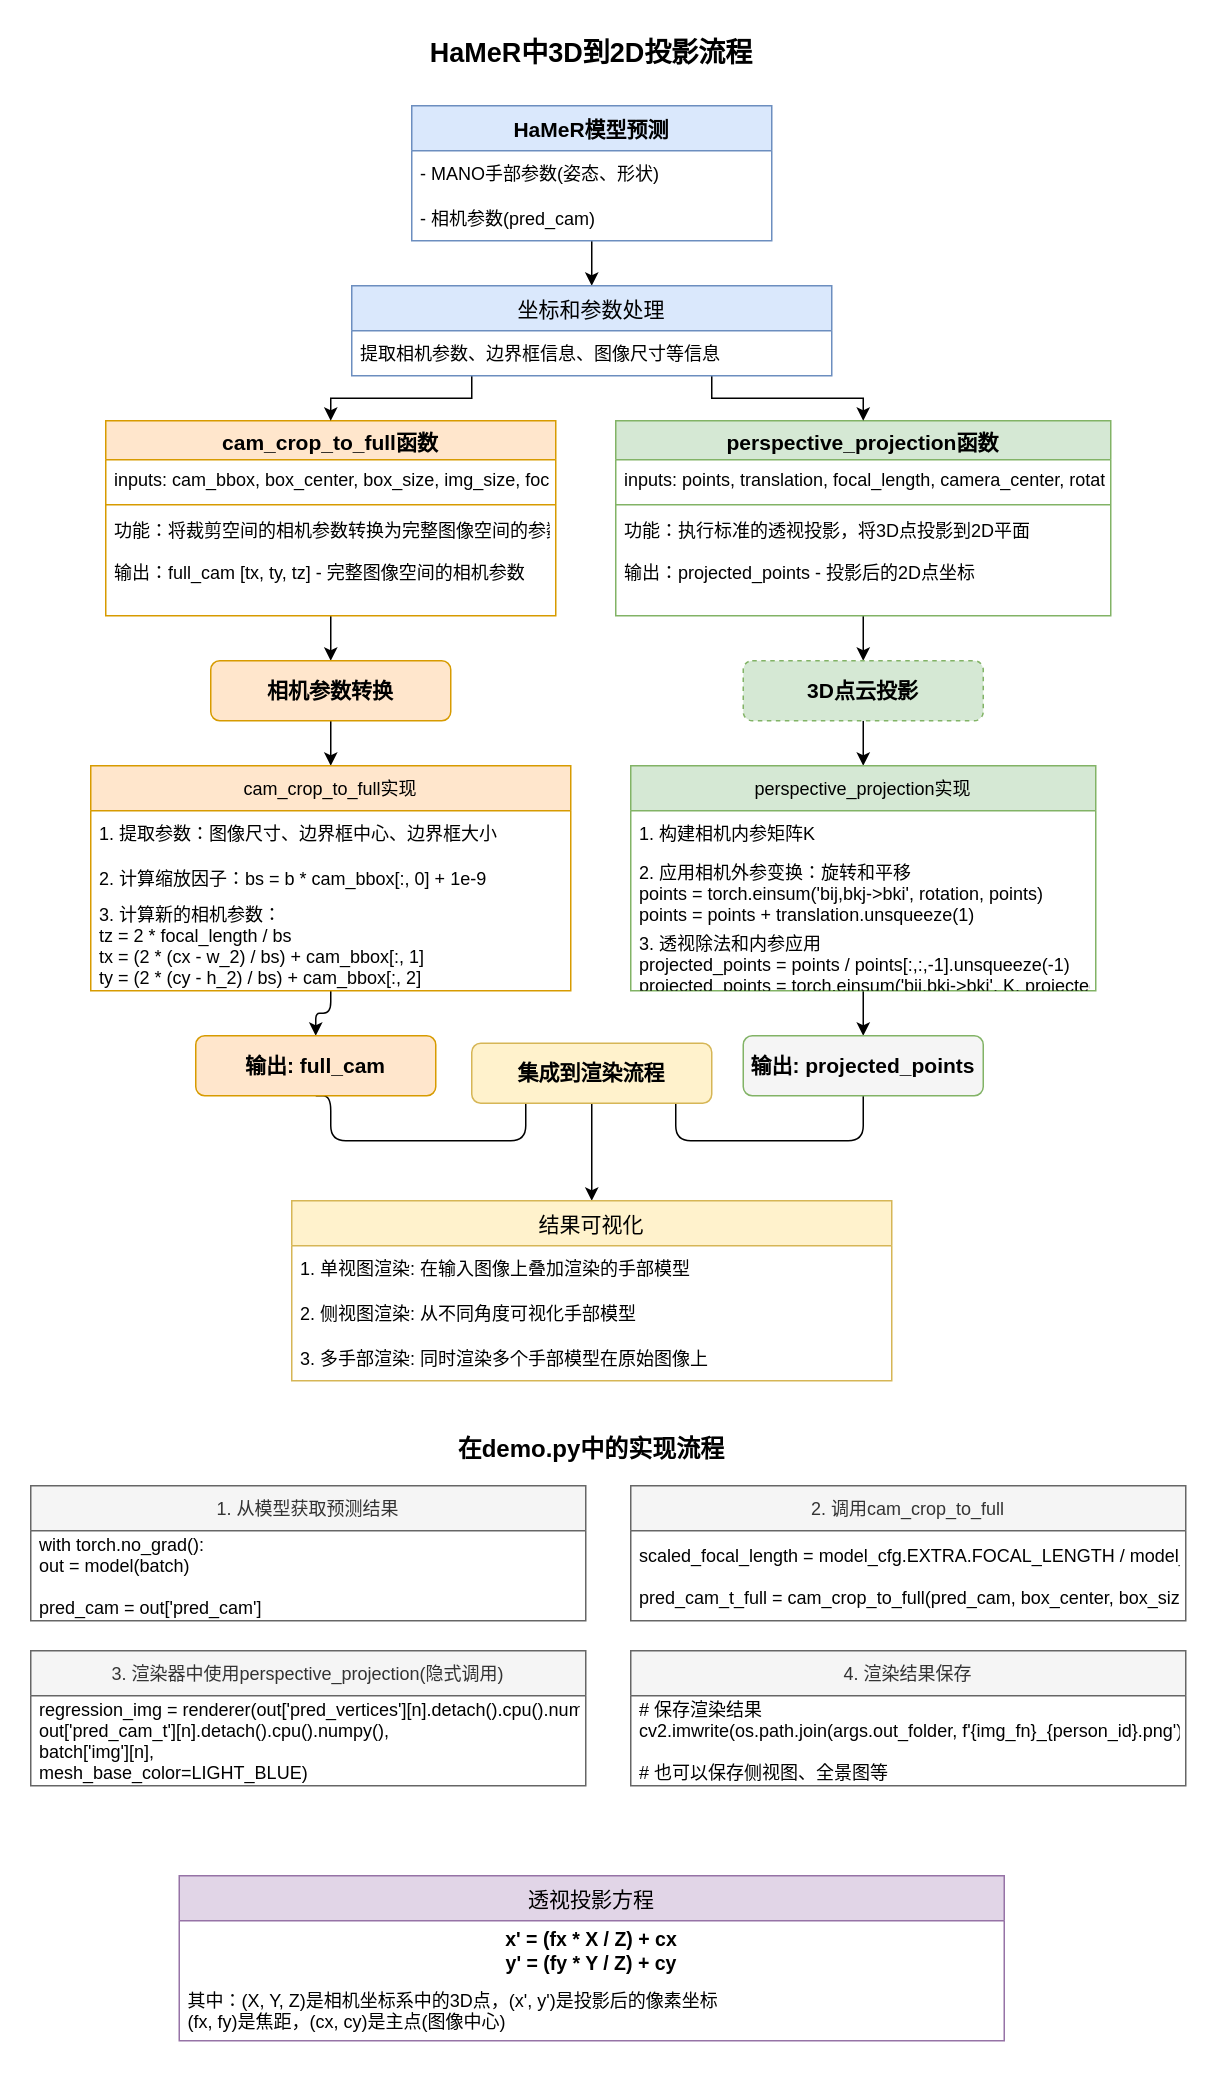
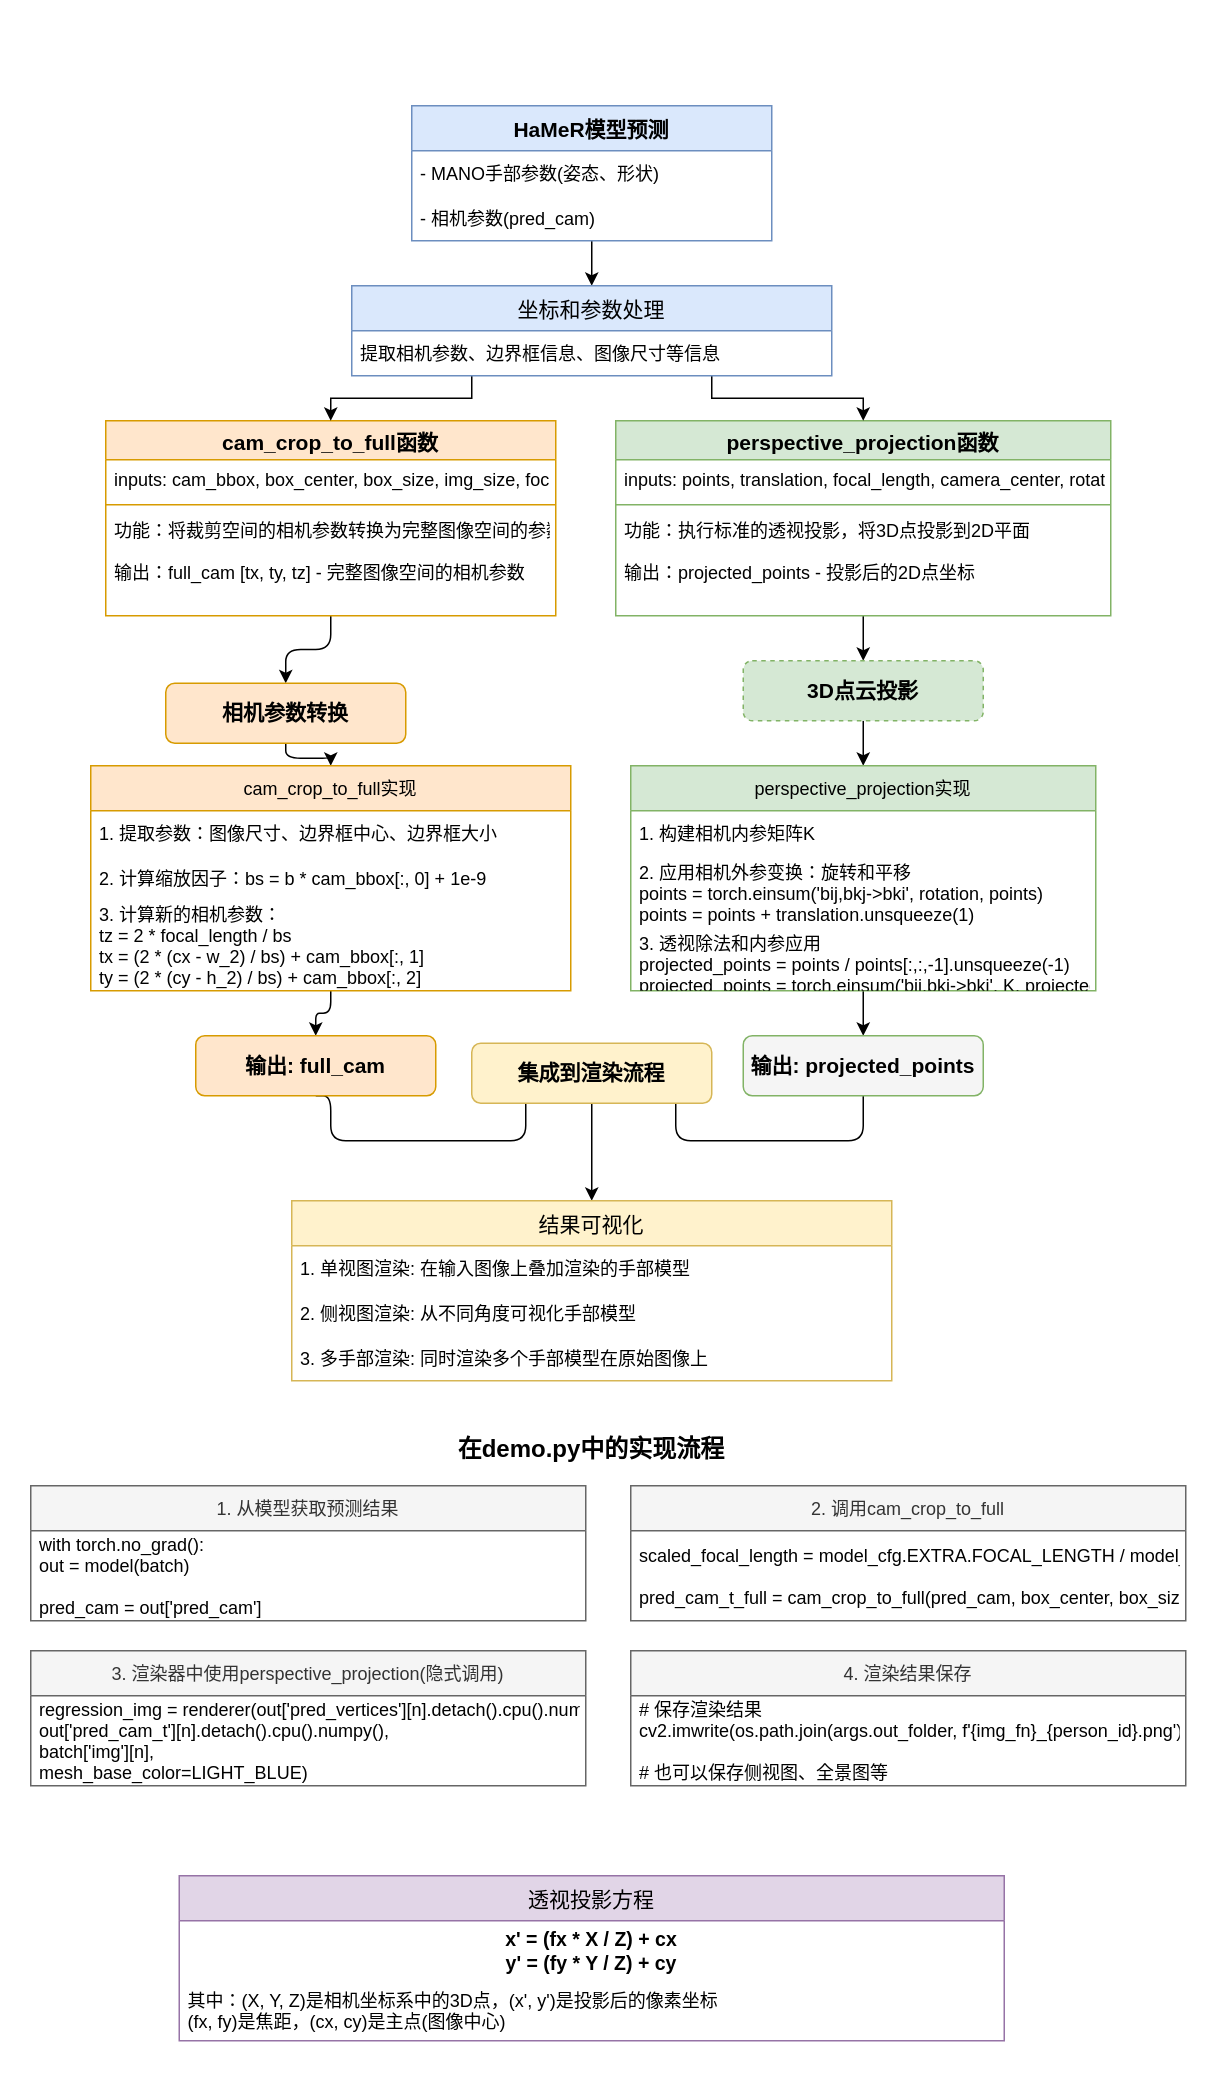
node "HaMeR中3D到2D投影流程": removed
node "相机参数转换": moved (331, 691) -> (286, 713)
